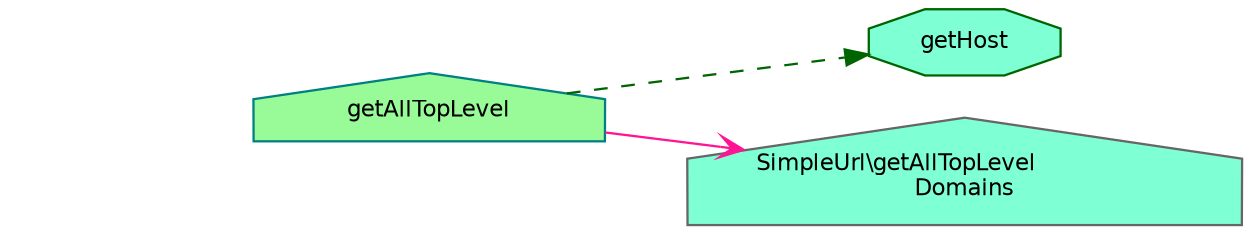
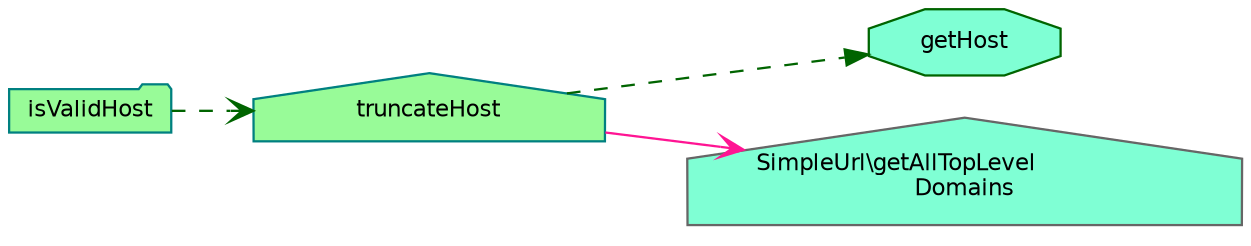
node "isValidHost": added
node "getAllTopLevel": label "getAllTopLevel" -> "truncateHost"
